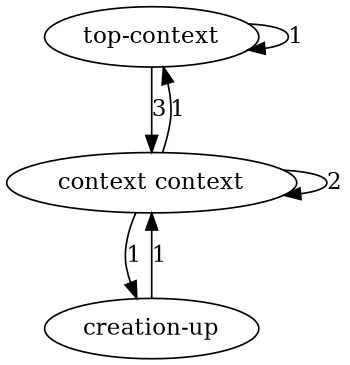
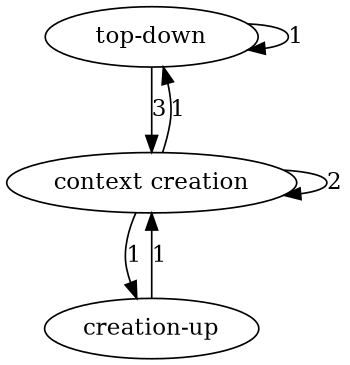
node "top-context": label "top-context" -> "top-down"
node "context context": label "context context" -> "context creation"
